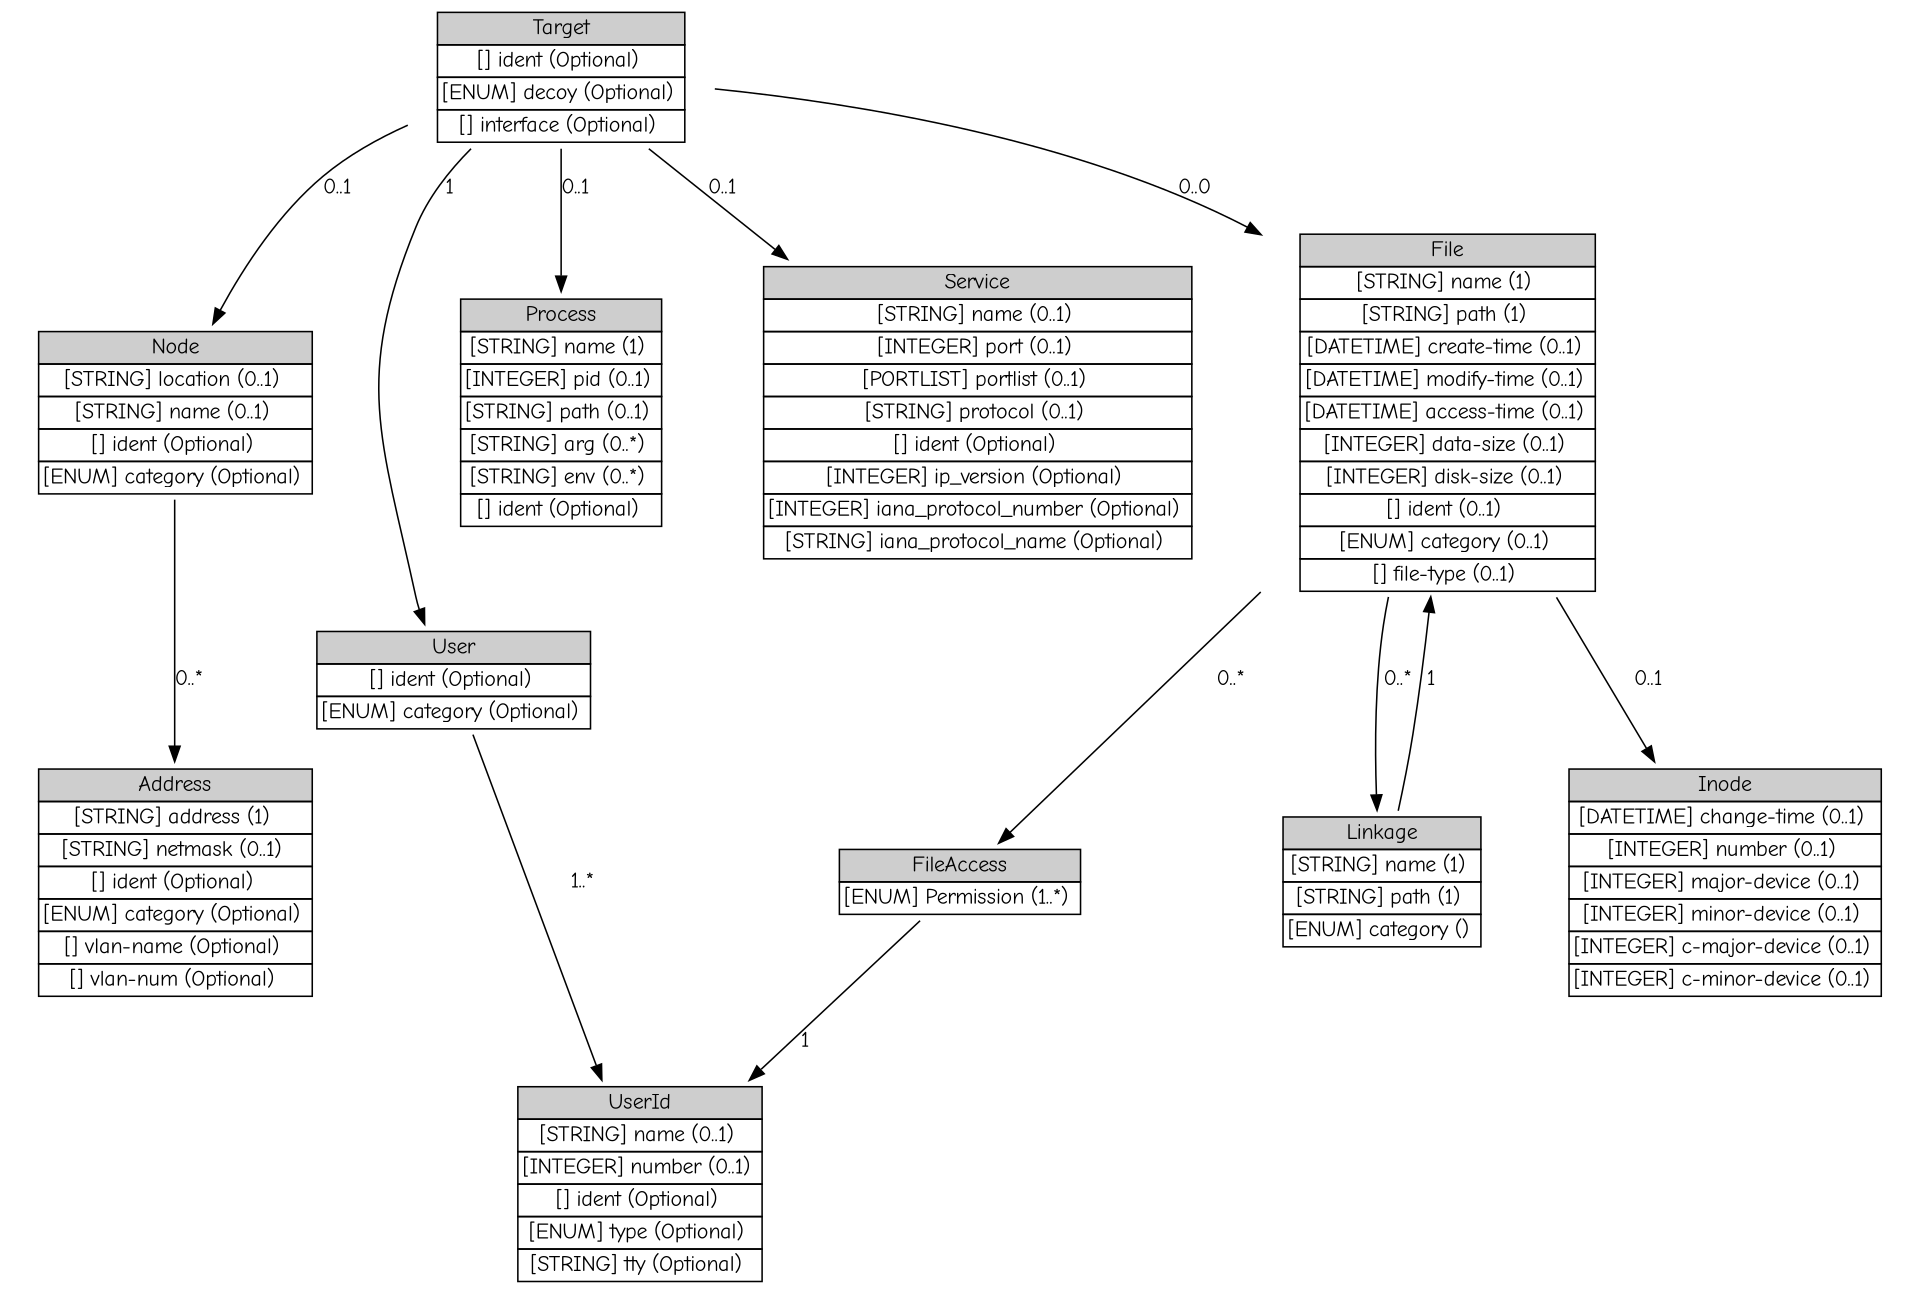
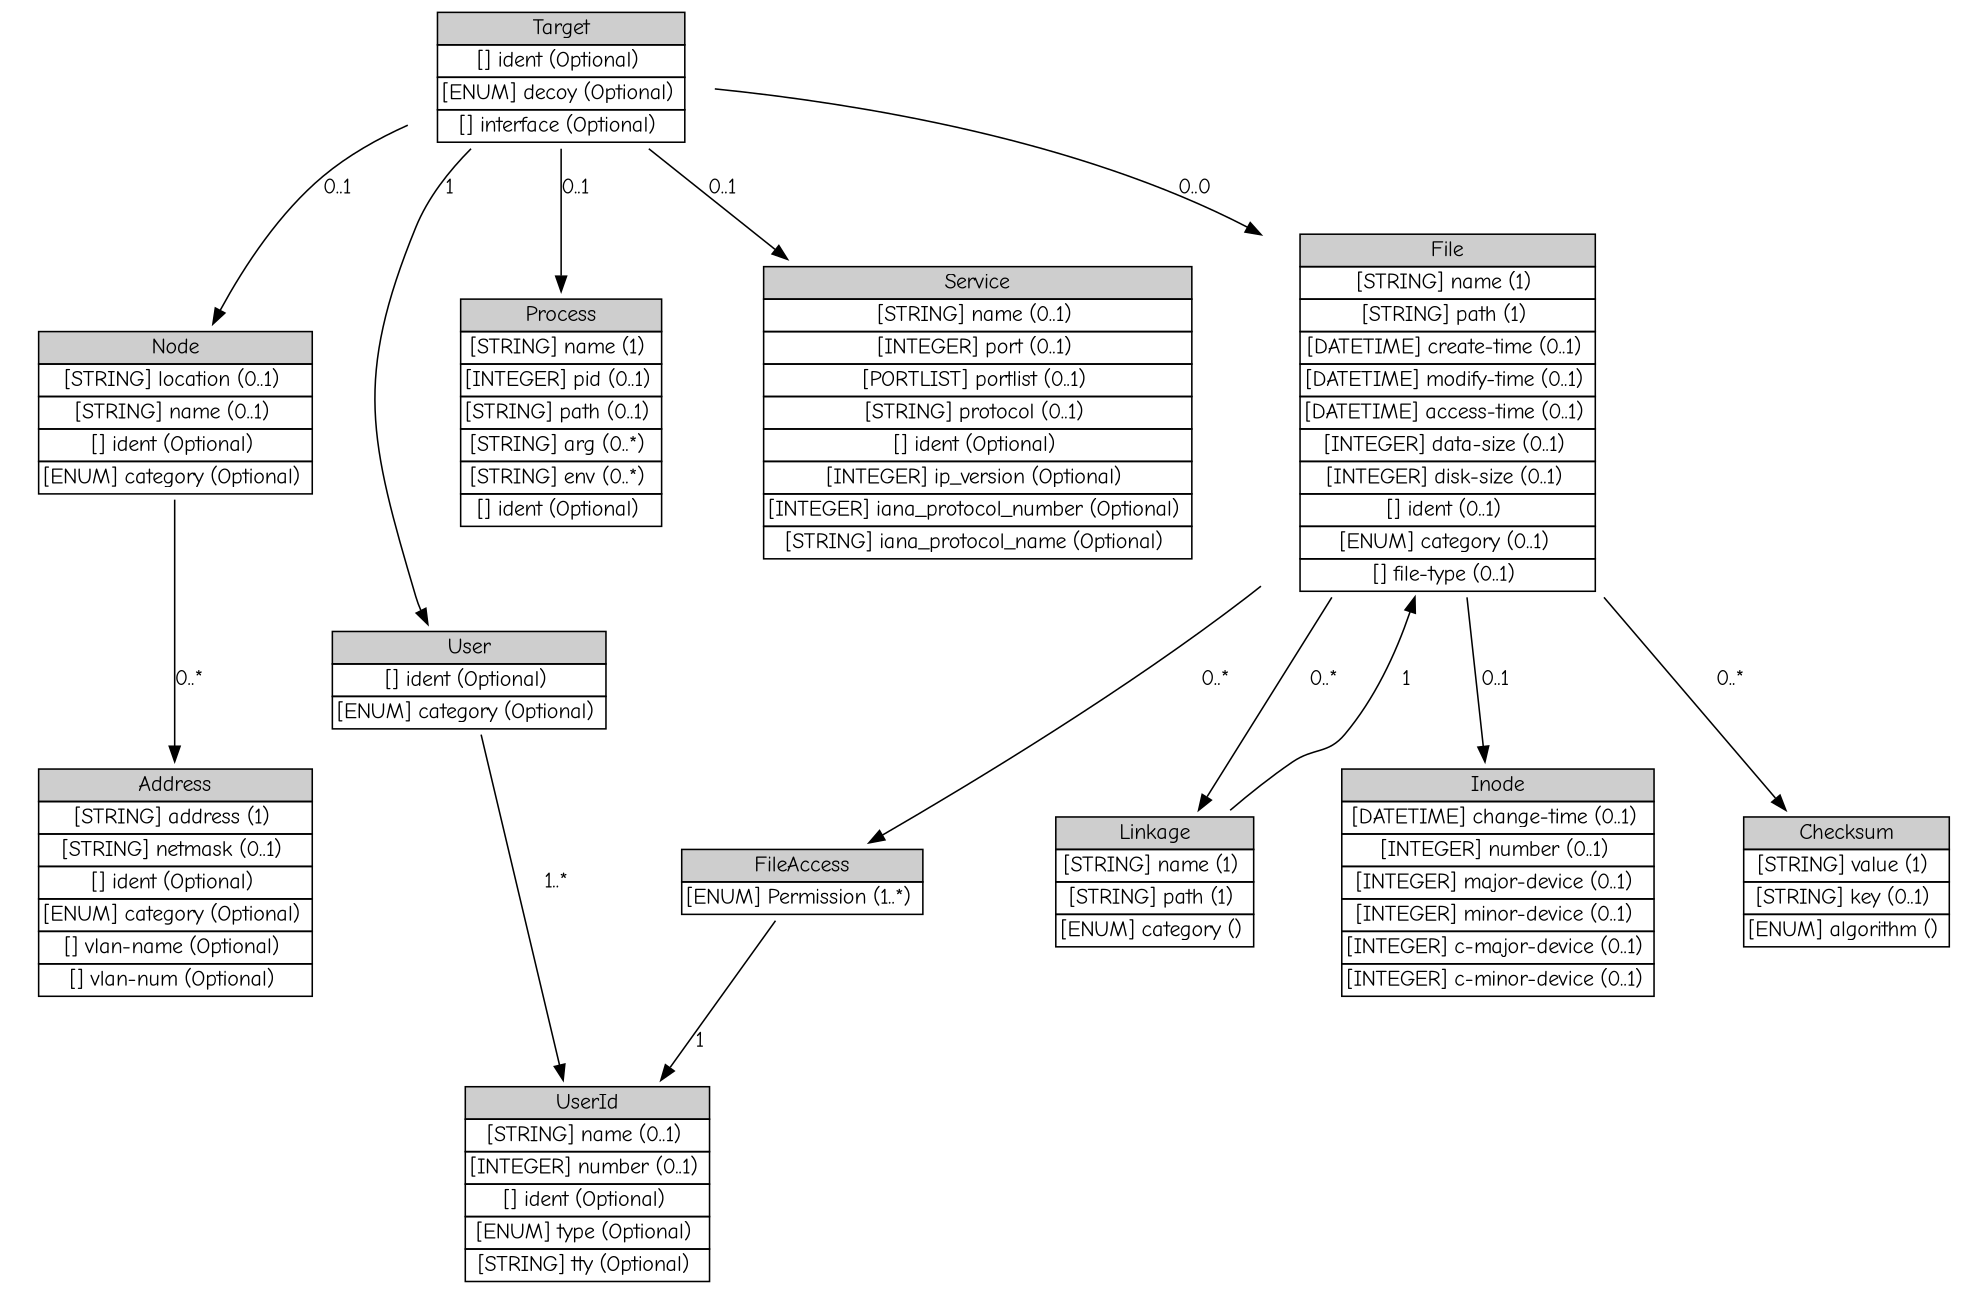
node "Checksum": added
